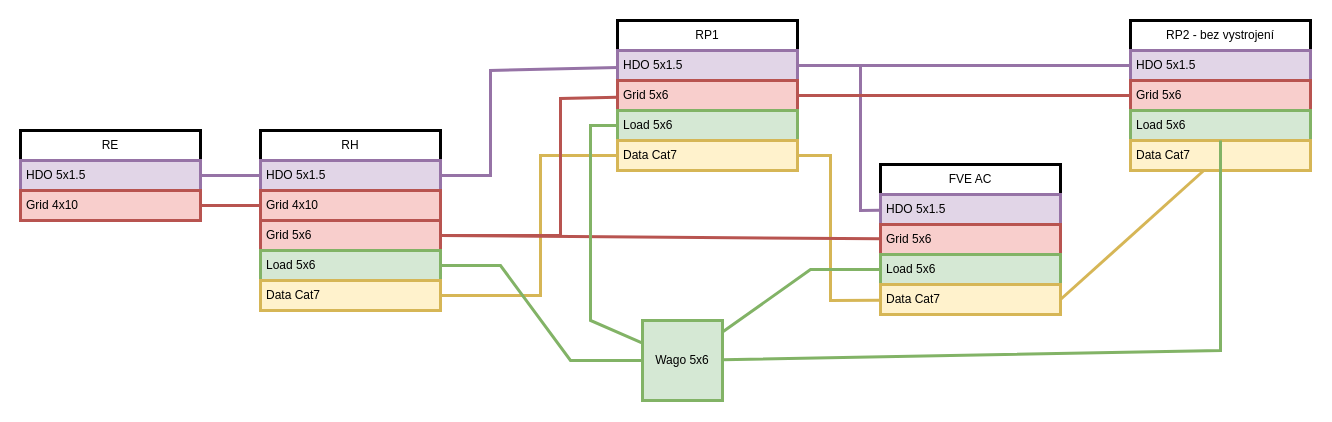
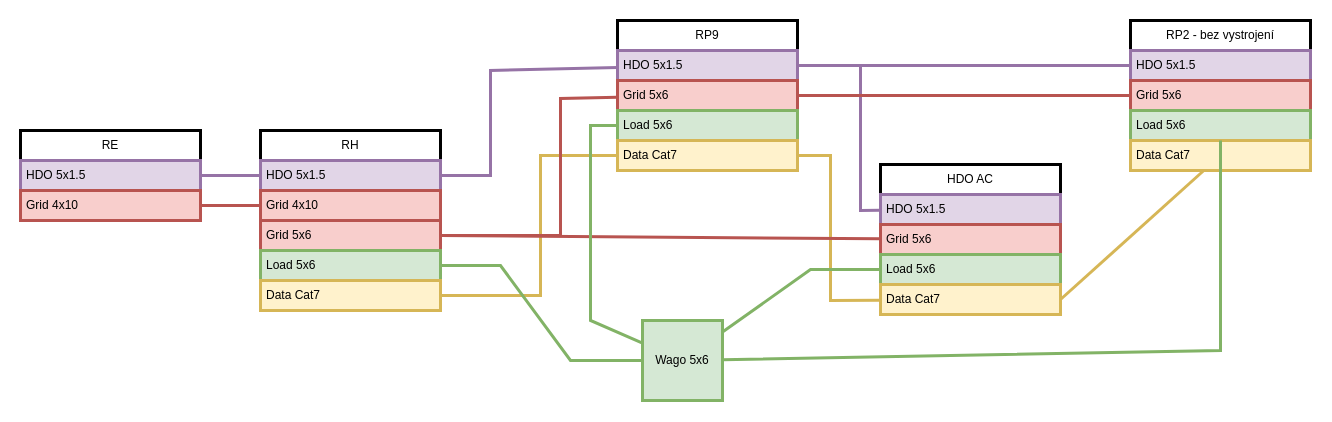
node "RP1": label "RP1" -> "RP9"
node "FVE AC": label "FVE AC" -> "HDO AC"
